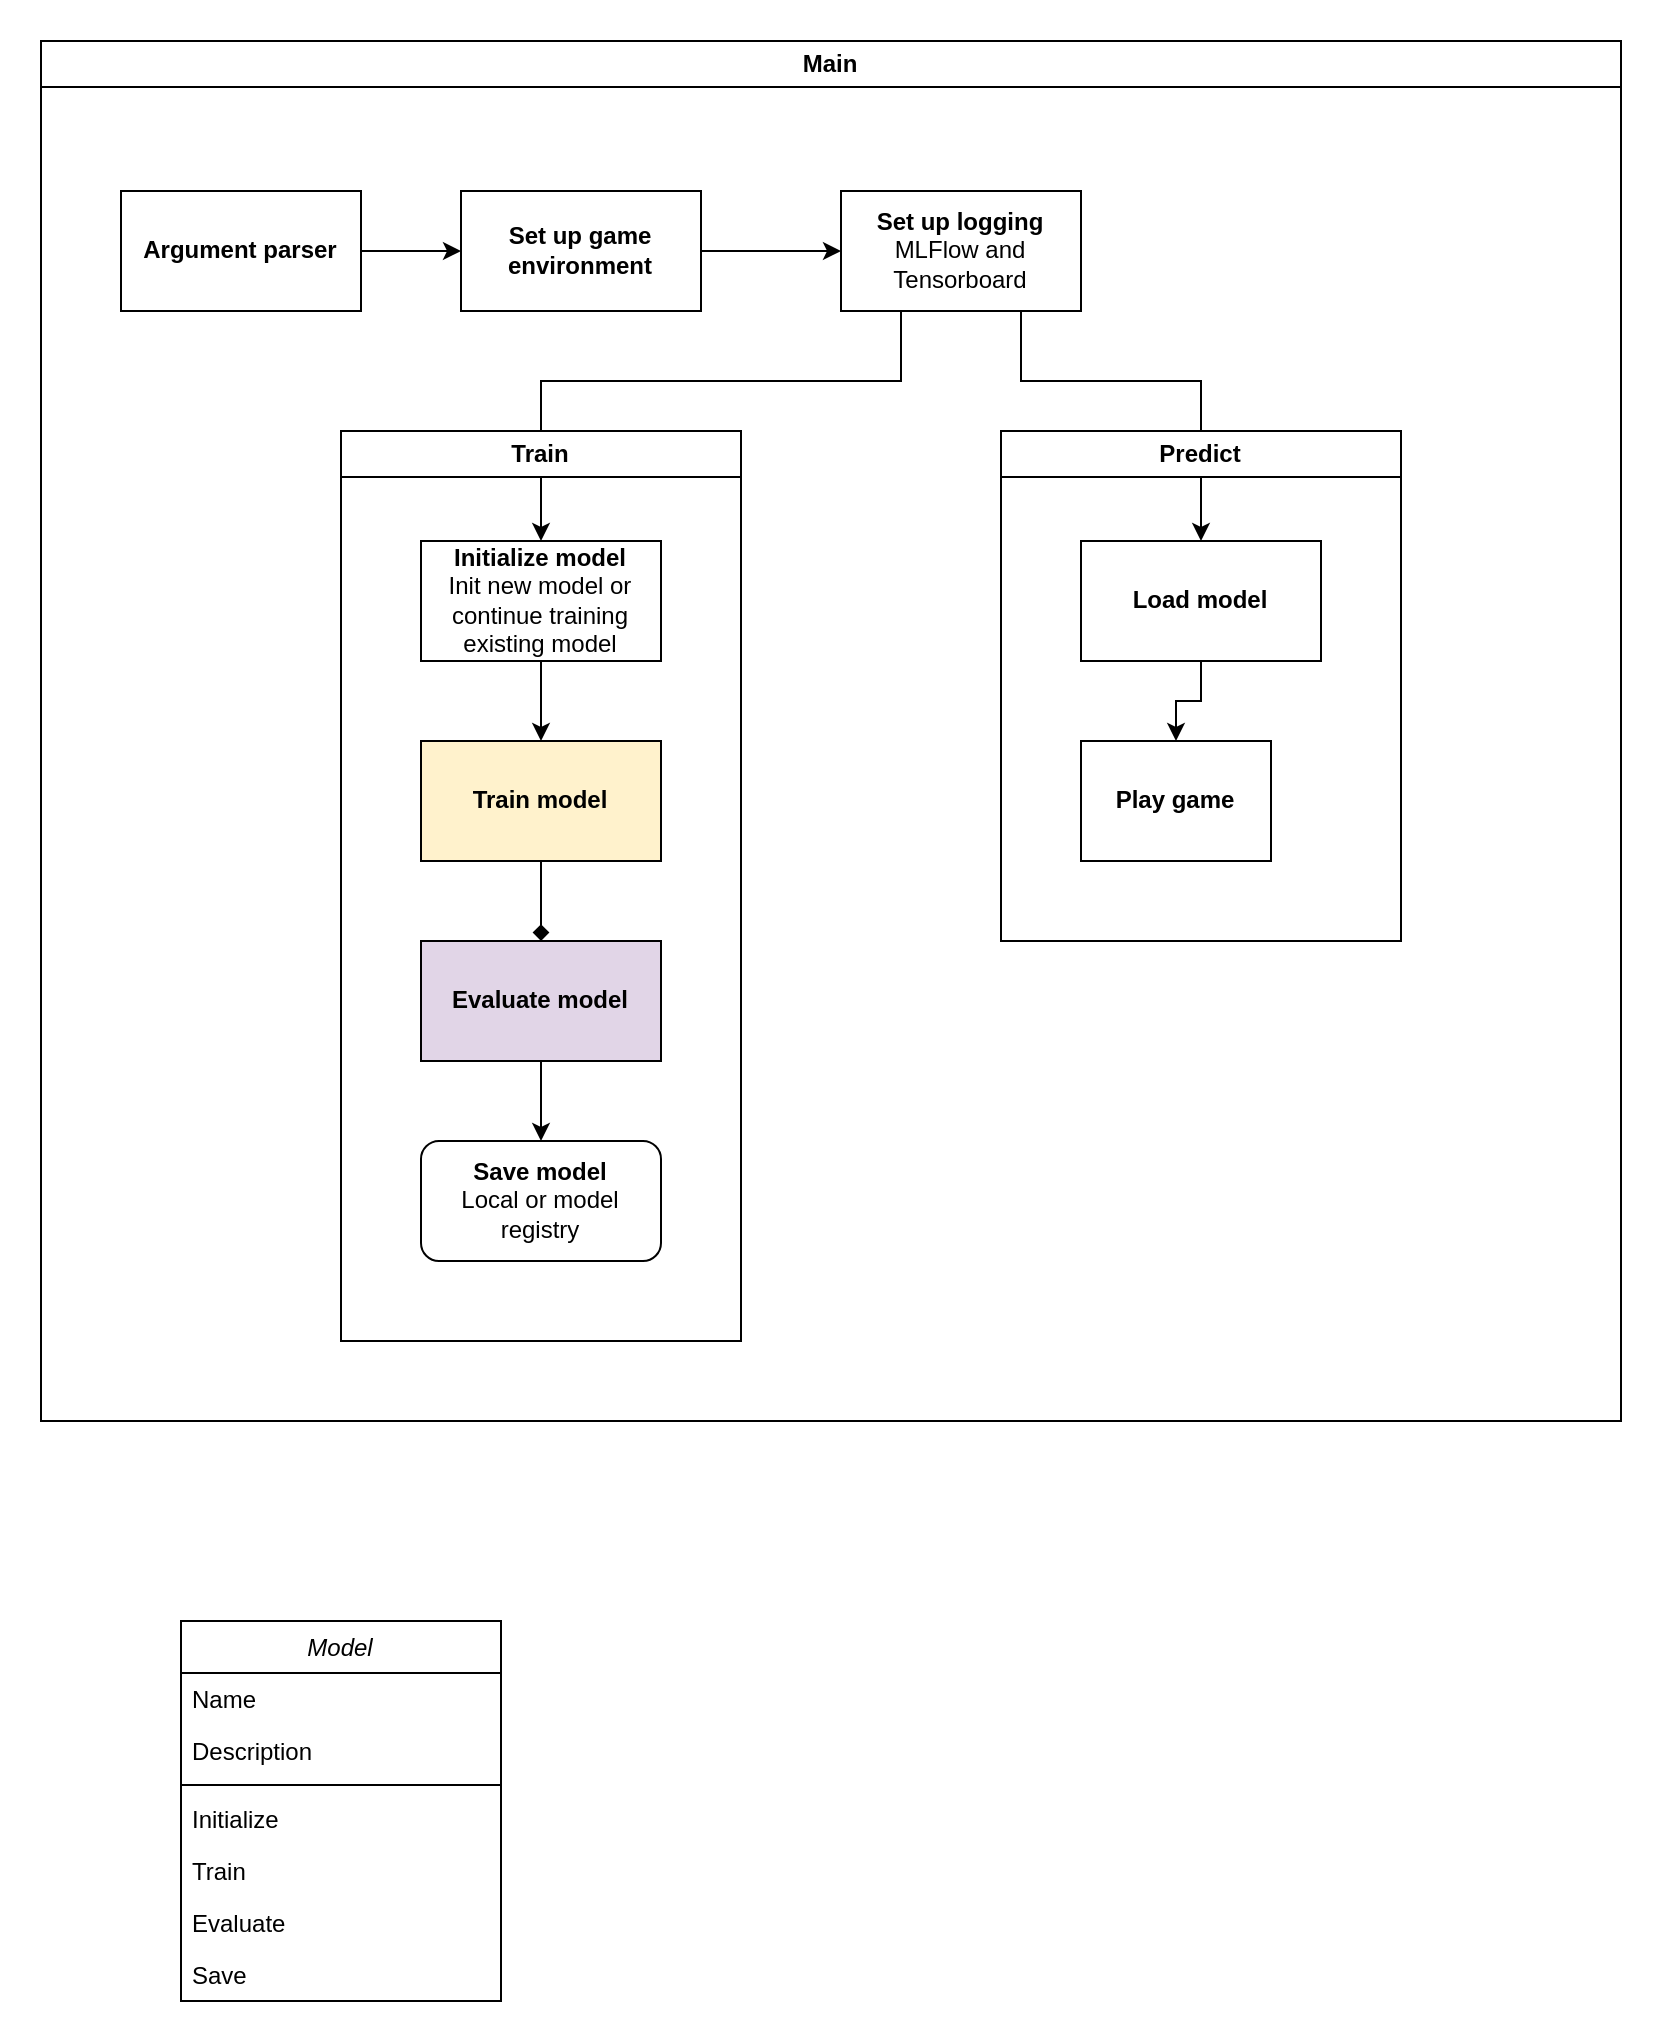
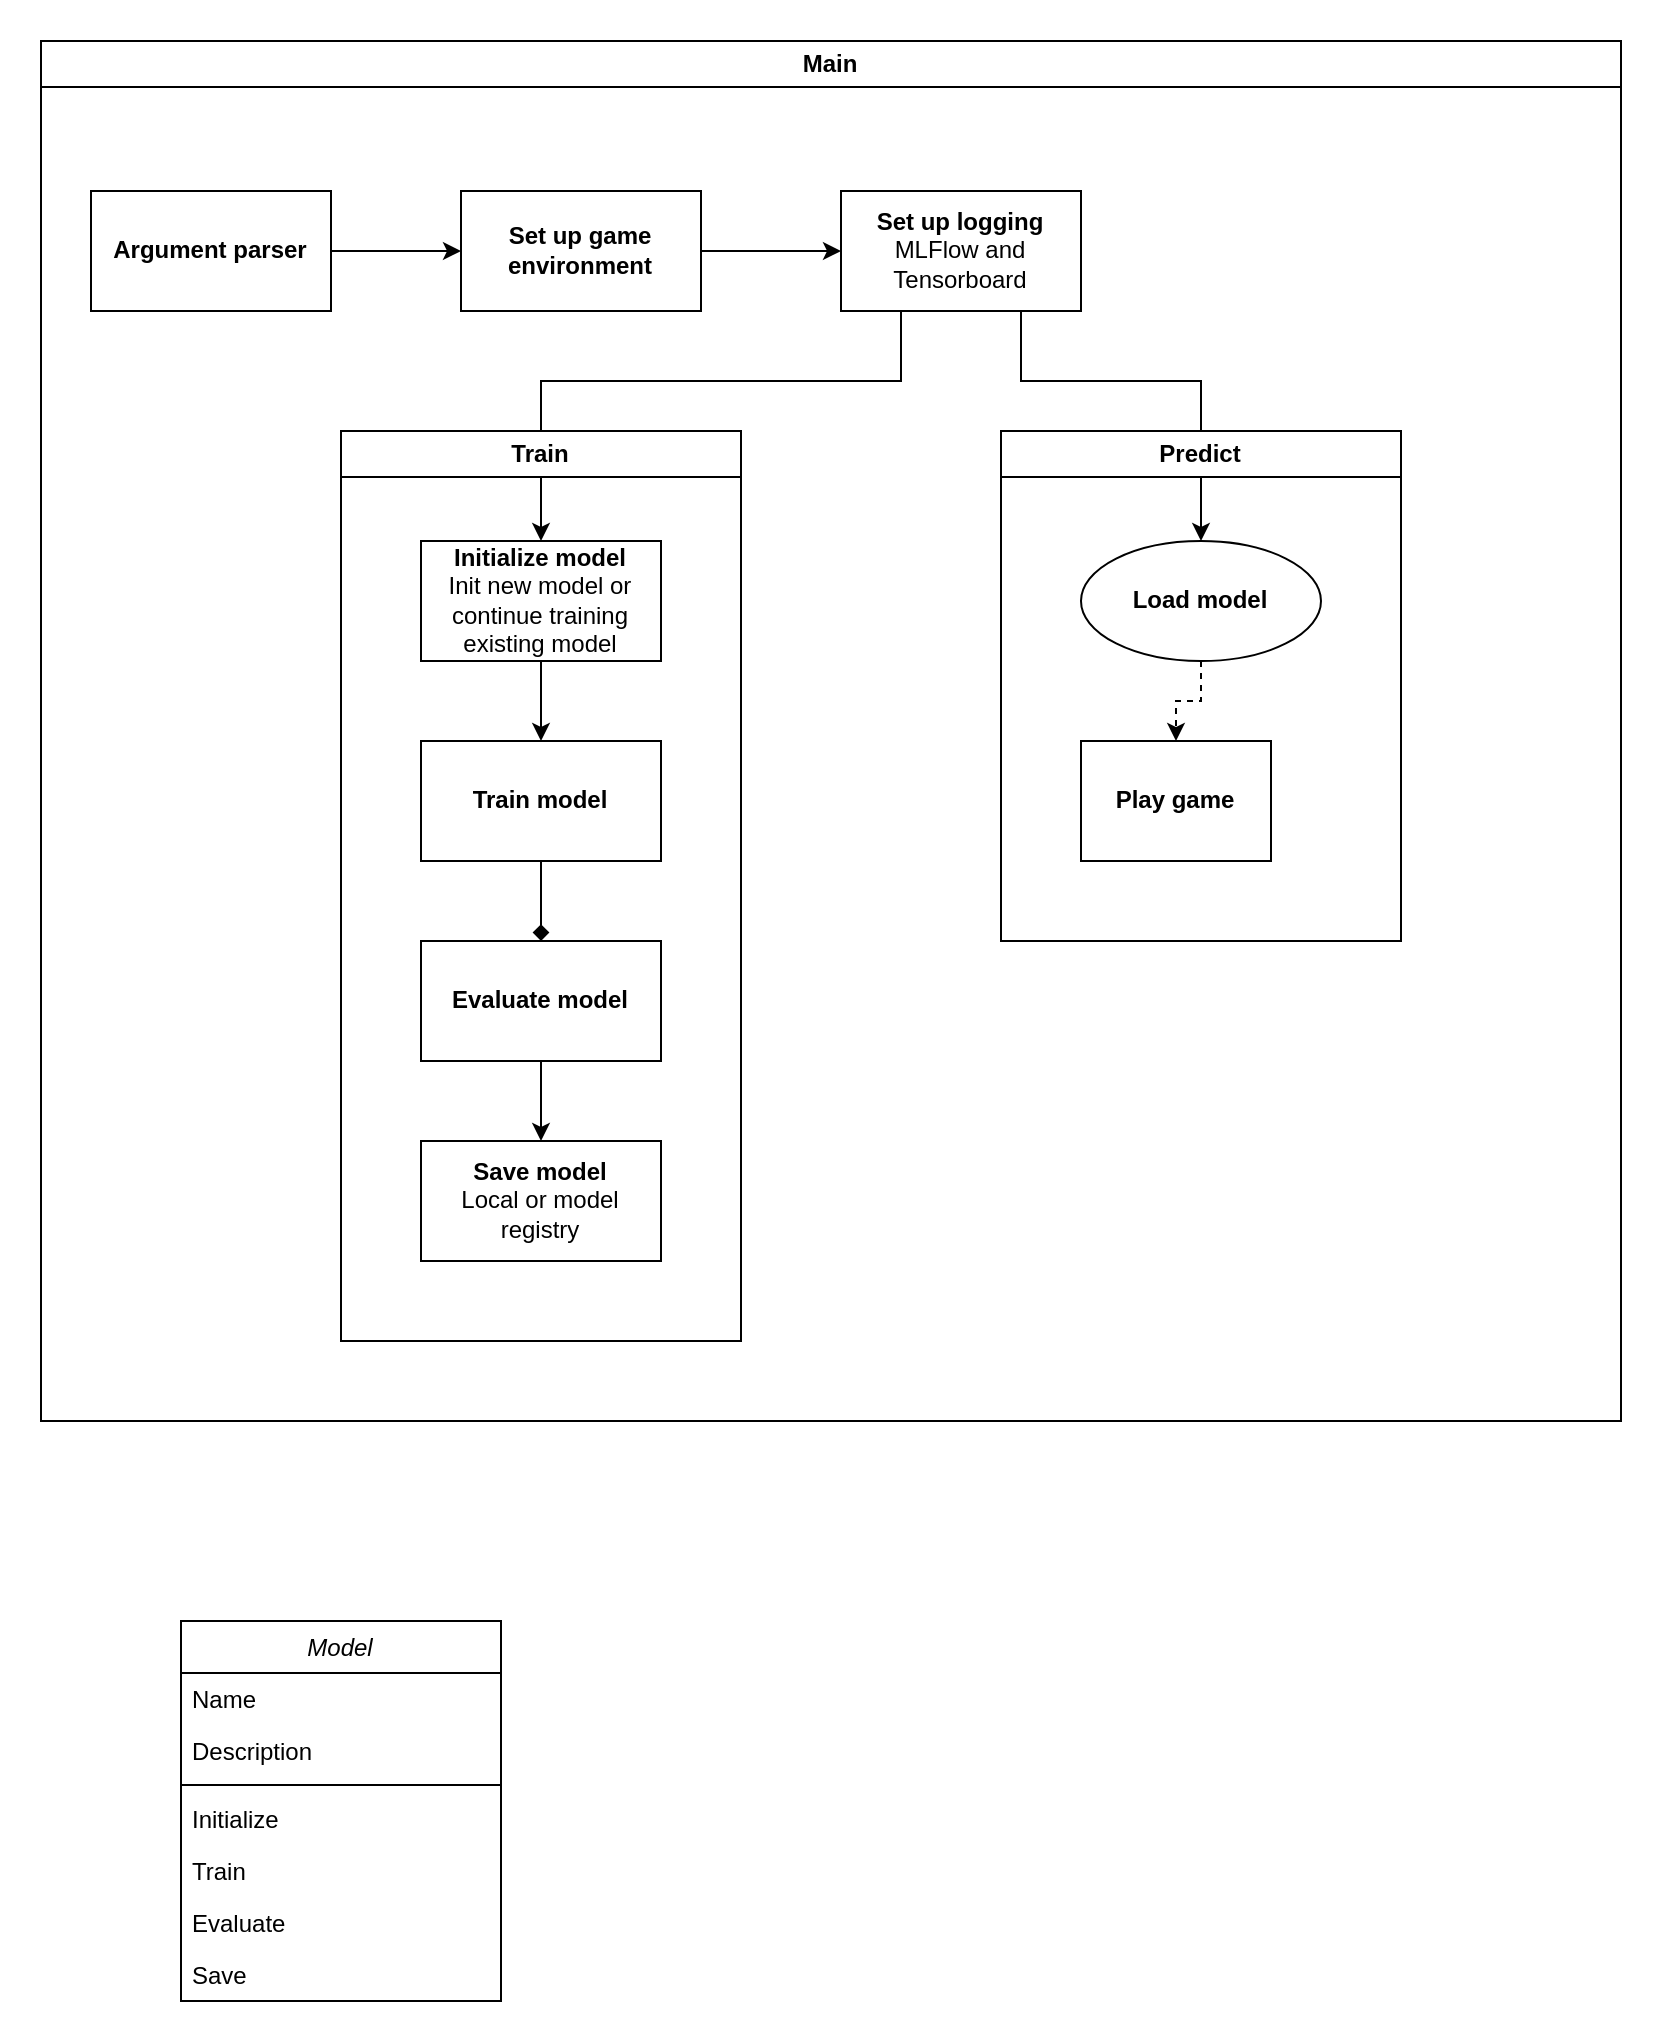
node "Argument parser": moved (241, 251) -> (211, 251)
node "Load model": shape rectangle -> ellipse
edge "Load model" -> "Play game": style solid -> dashed
node "Train model": fillcolor #fff2cc -> #ffffff
node "Evaluate model": fillcolor #e1d5e7 -> #ffffff
node "Save model Local or model registry": shape rounded rectangle -> rectangle
